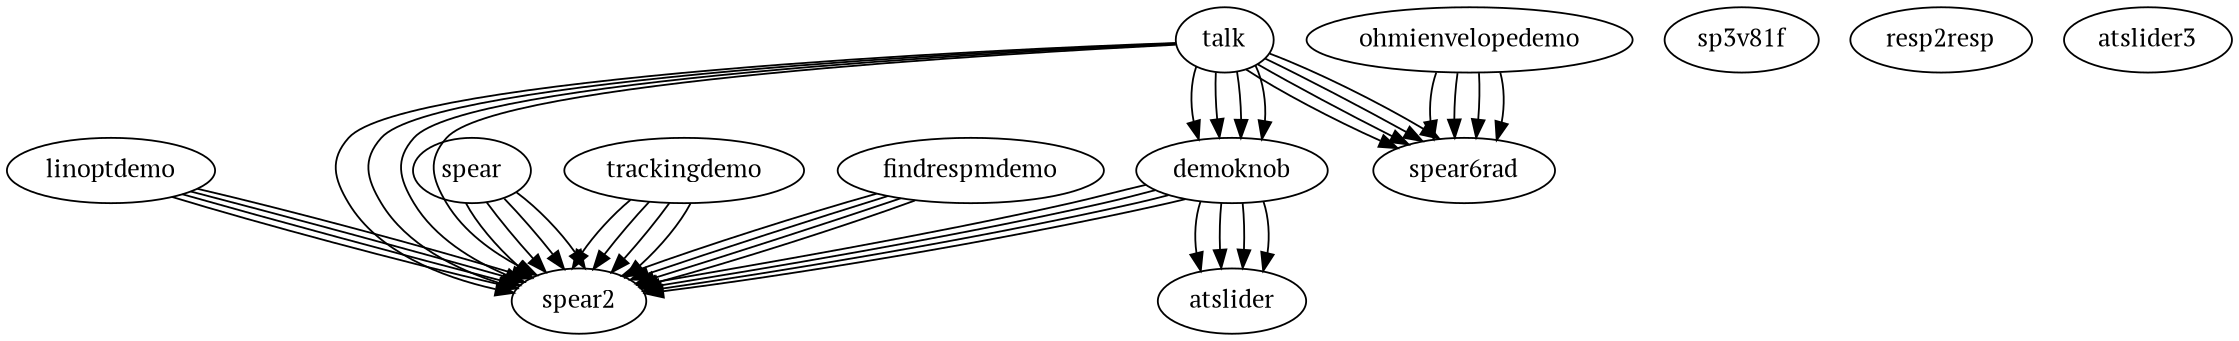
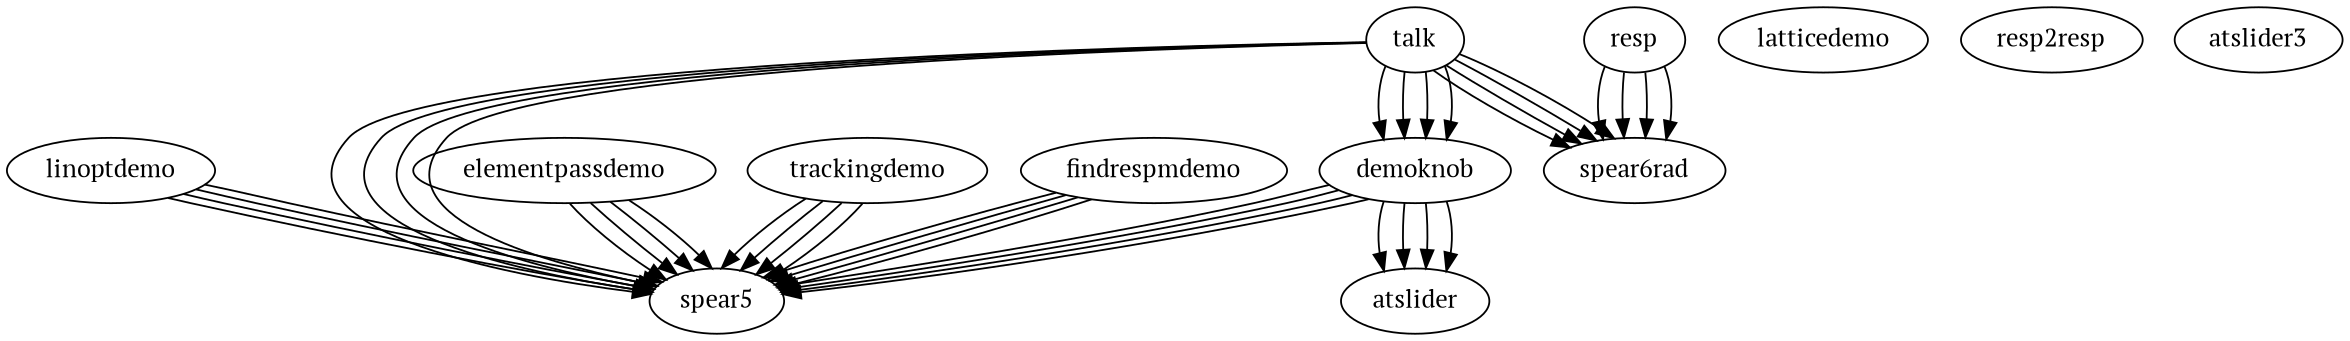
node "ohmienvelopedemo": label "ohmienvelopedemo" -> "resp"
node "sp3v81f": removed
node "latticedemo": added
node "spear": label "spear" -> "elementpassdemo"
node "spear2": label "spear2" -> "spear5"
